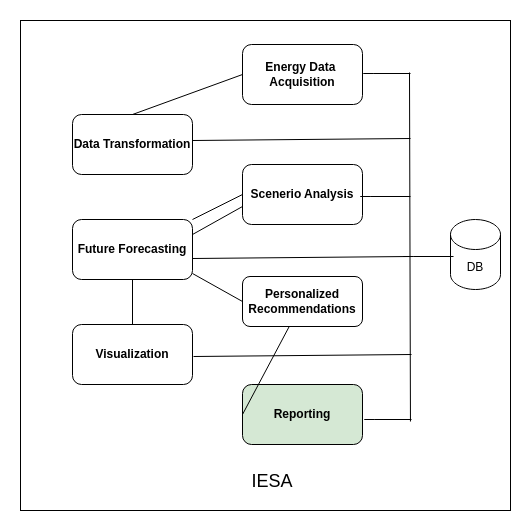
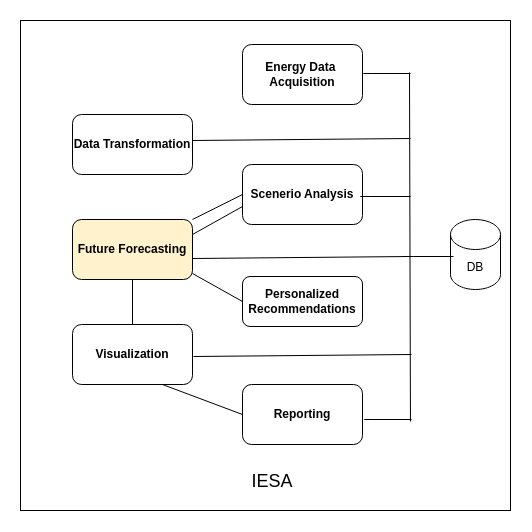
edge "Energy Data Acquisition" -- "Data Transformation": removed
node "Future Forecasting": fillcolor #ffffff -> #fff2cc
edge "Personalized Recommendations" -- "Reporting": now "Visualization" -- "Reporting"
node "Reporting": fillcolor #d5e8d4 -> #ffffff
